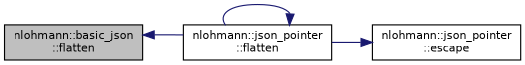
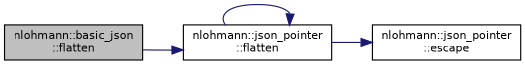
edge "nlohmann::json_pointer ::flatten" -> "nlohmann::basic_json ::flatten": reversed
